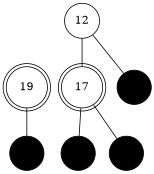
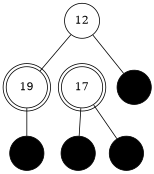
edge "12" -- "17": now "12" -- "19"
